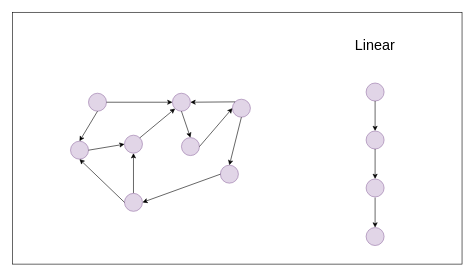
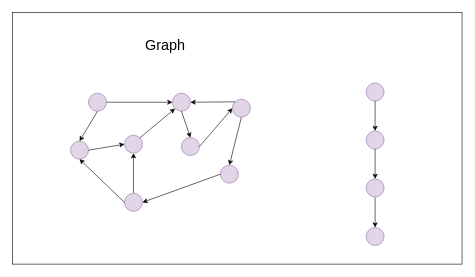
node "Graph": added
node "Linear": removed
